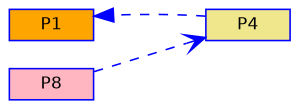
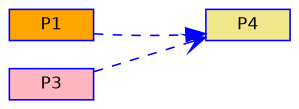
edge "P4" -> "P1": reversed
node "P8": label "P8" -> "P3"
